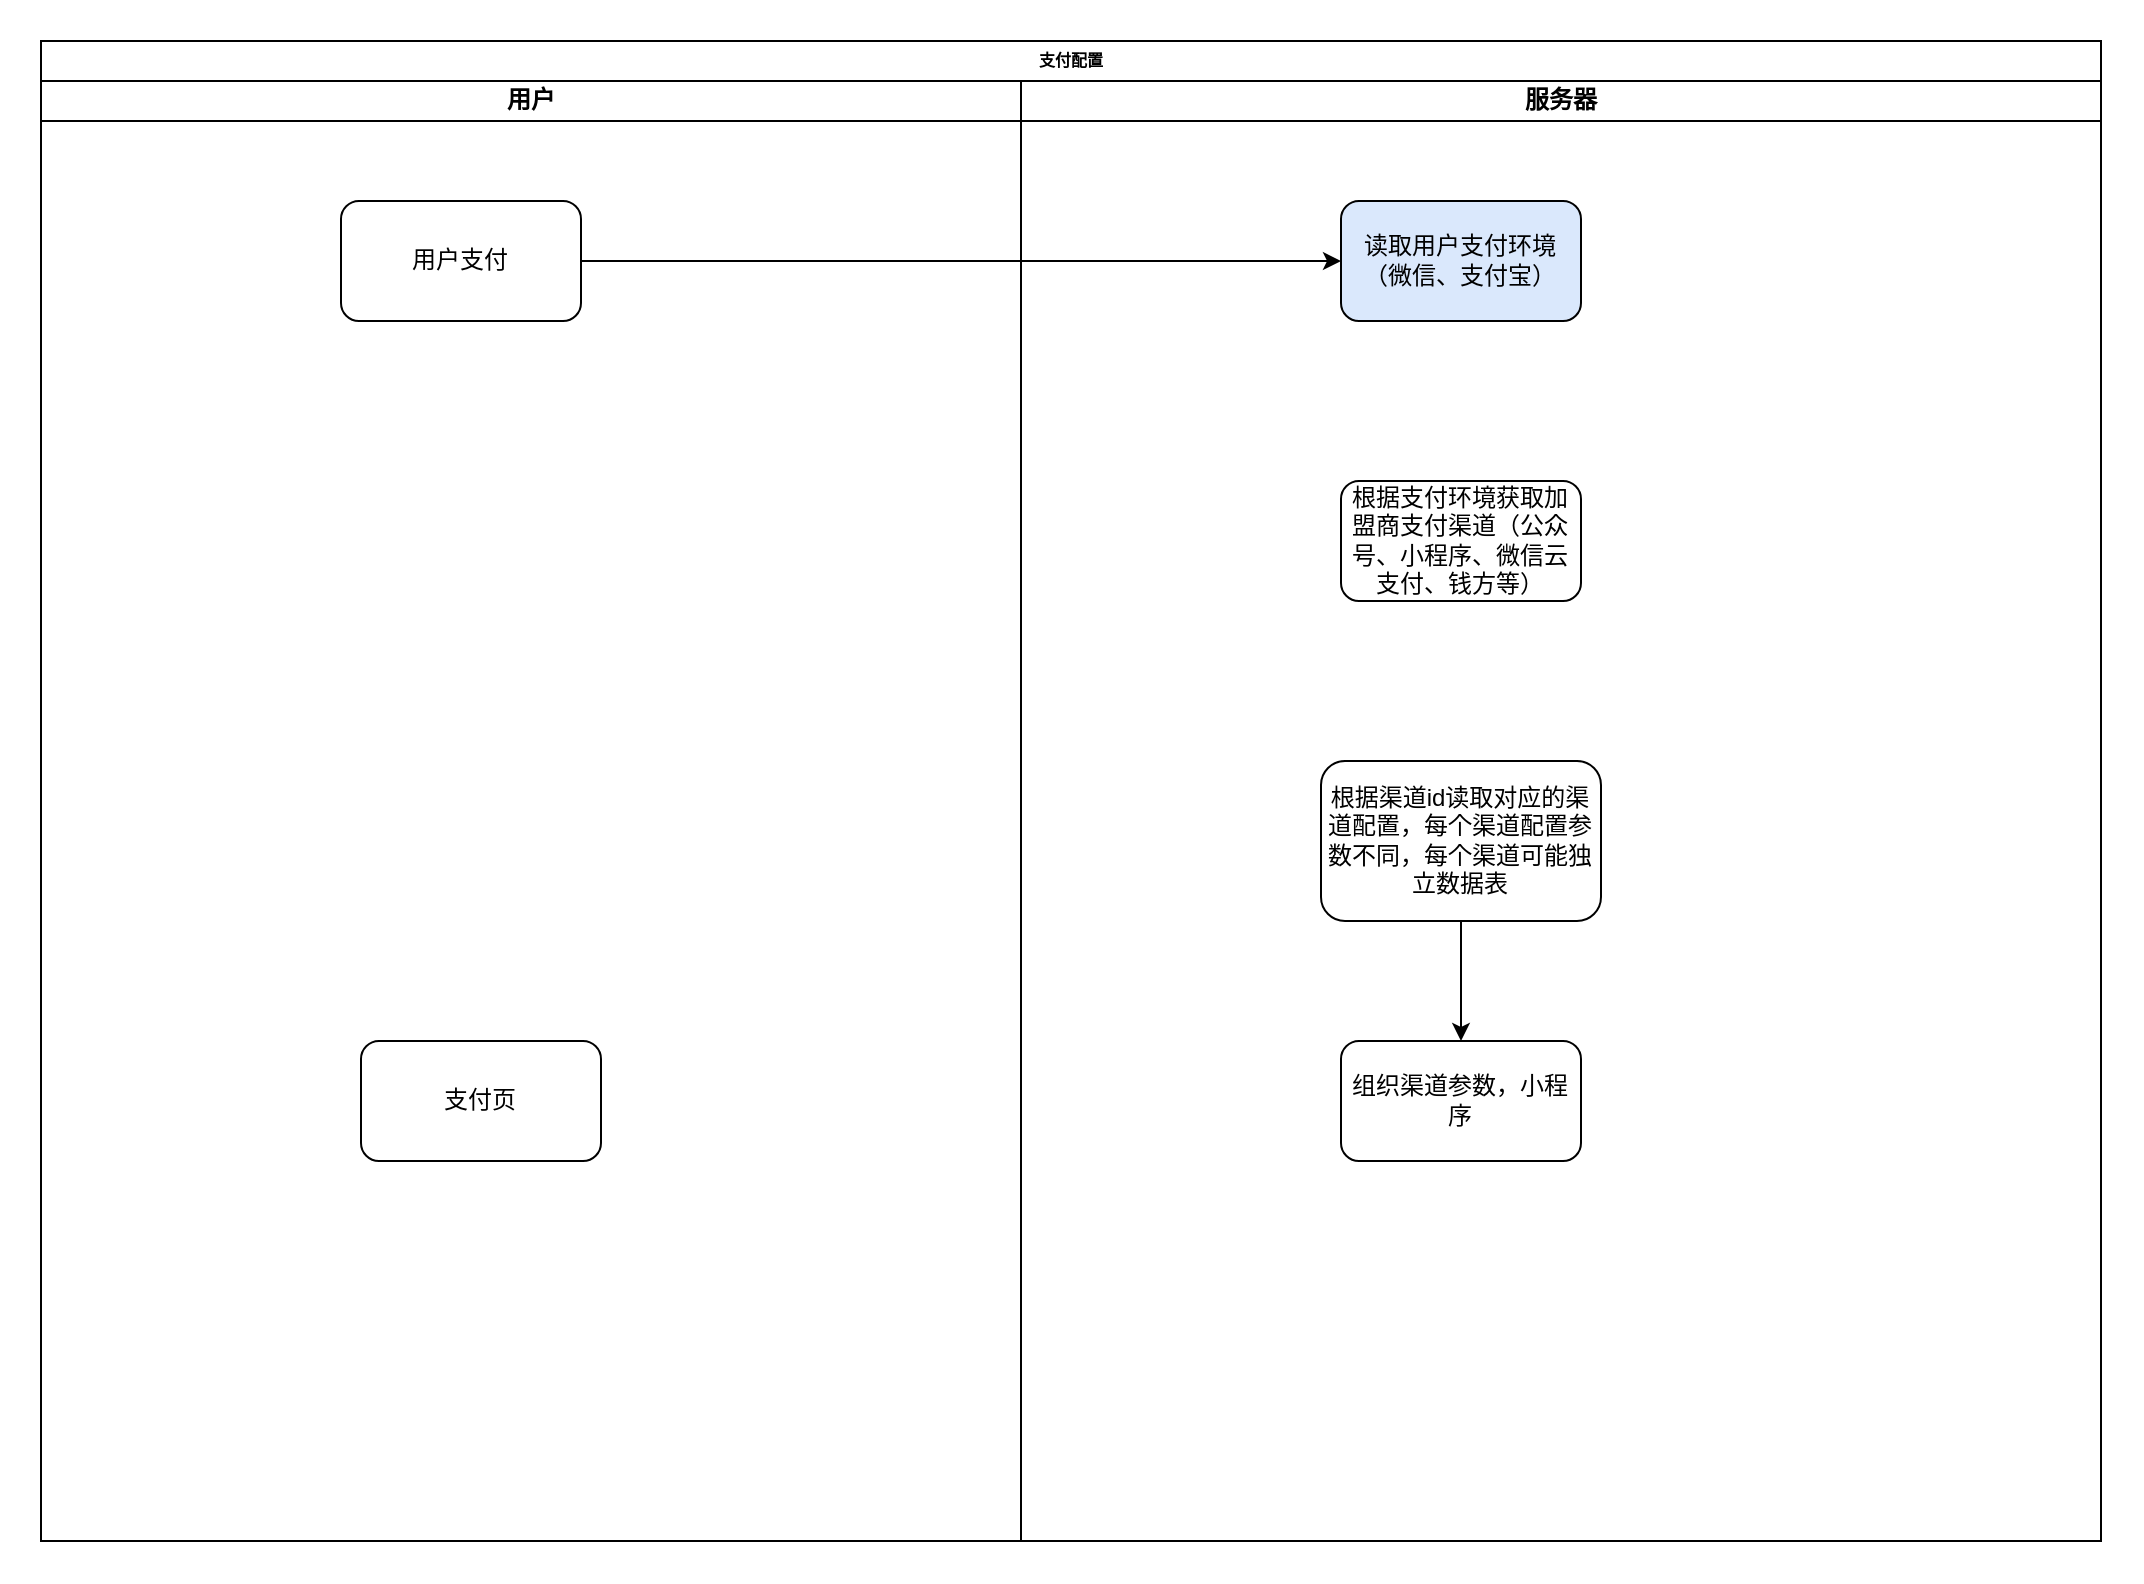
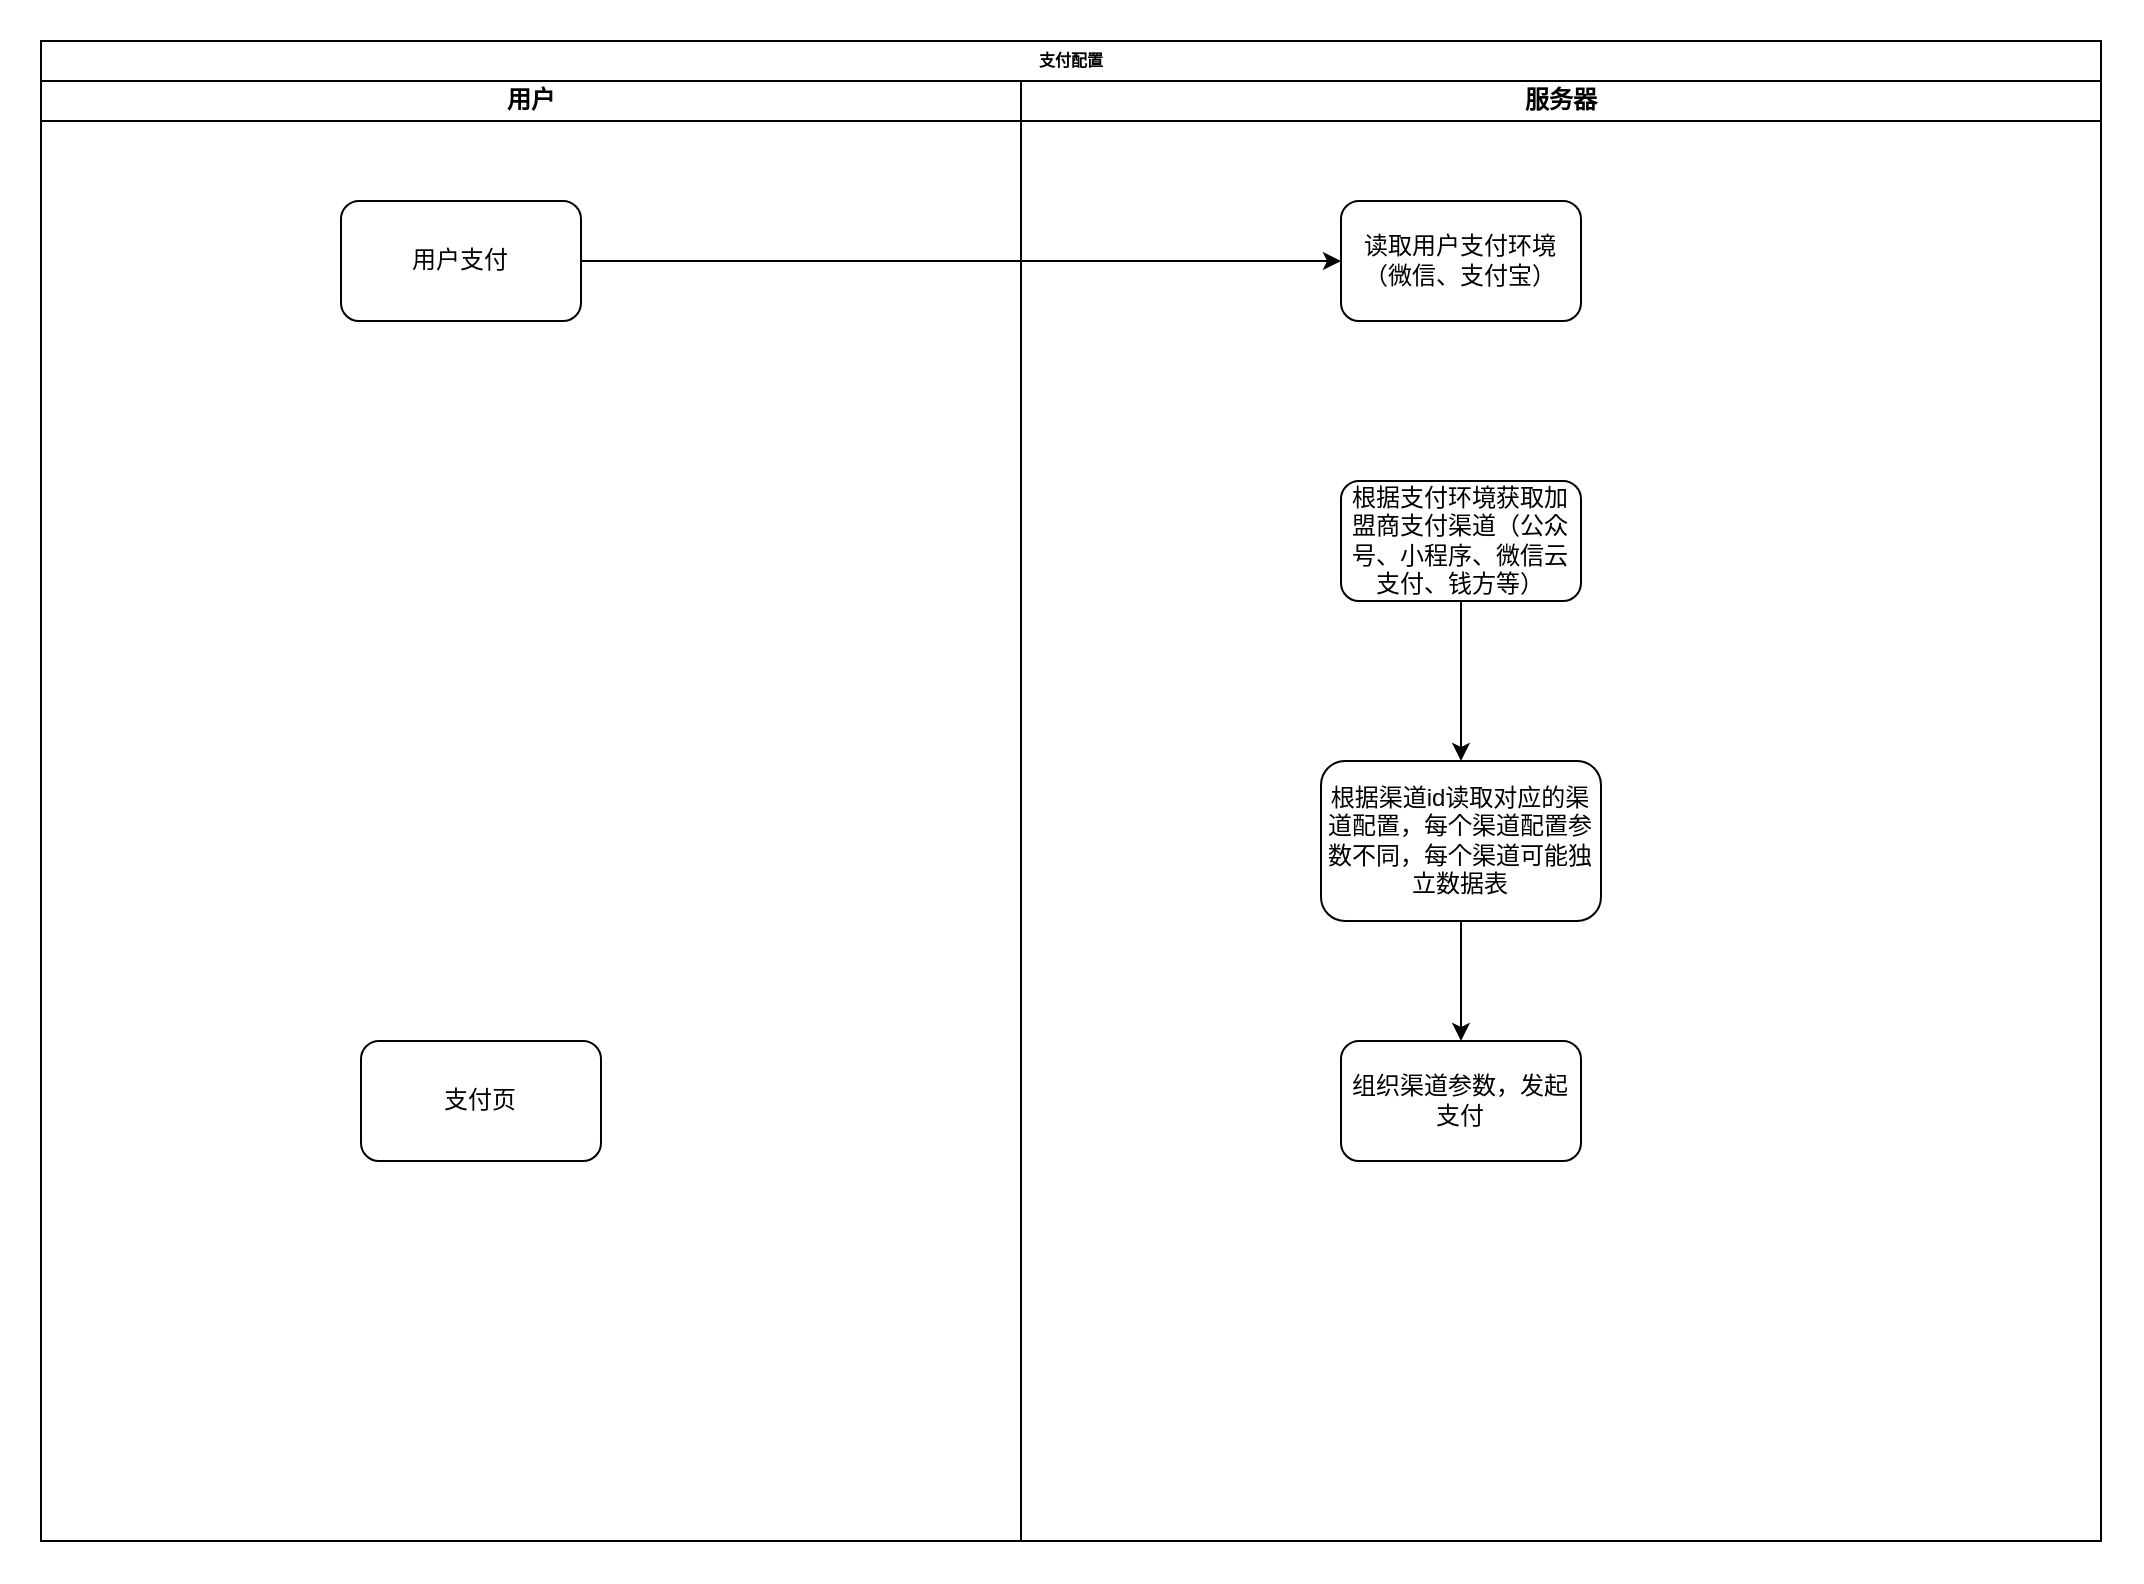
node "读取用户支付环境（微信、支付宝）": fillcolor #dae8fc -> #ffffff
edge "根据支付环境获取加盟商支付渠道（公众号、小程序、微信云支付、钱方等）" -> "根据渠道id读取对应的渠道配置，每个渠道配置参数不同，每个渠道可能独立数据表": added
node "组织渠道参数，小程序": label "组织渠道参数，小程序" -> "组织渠道参数，发起支付"
